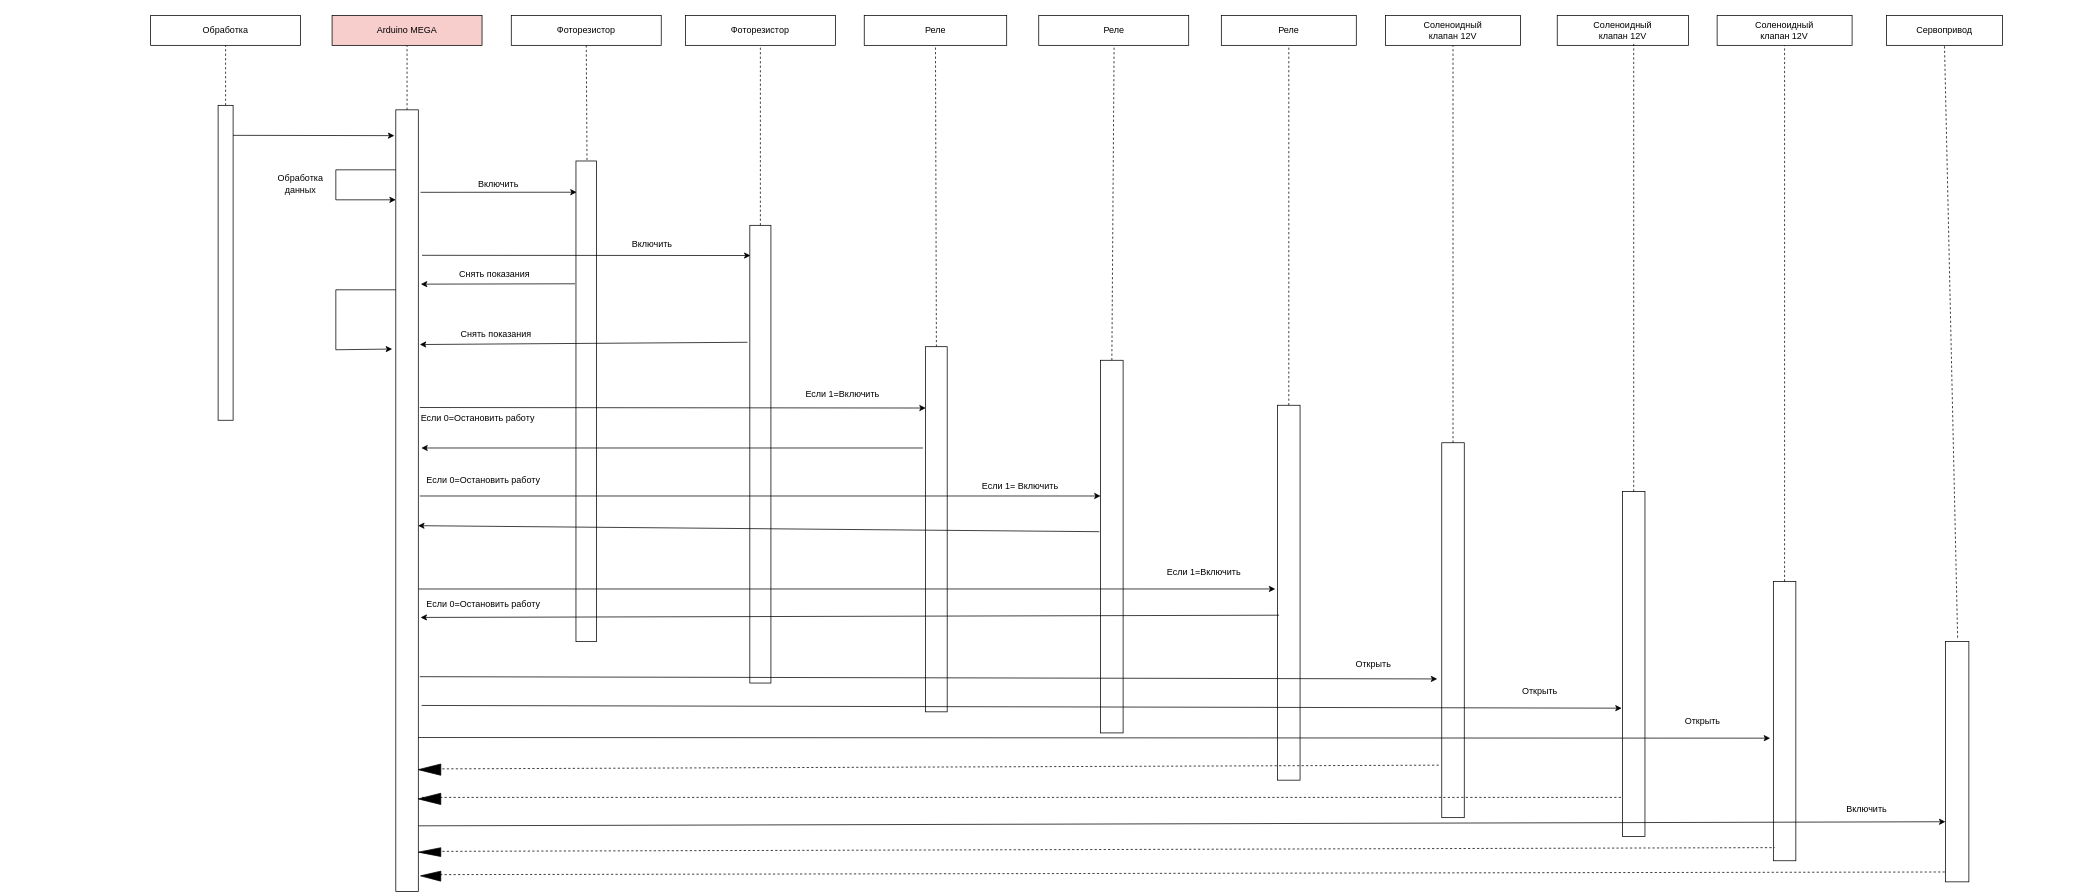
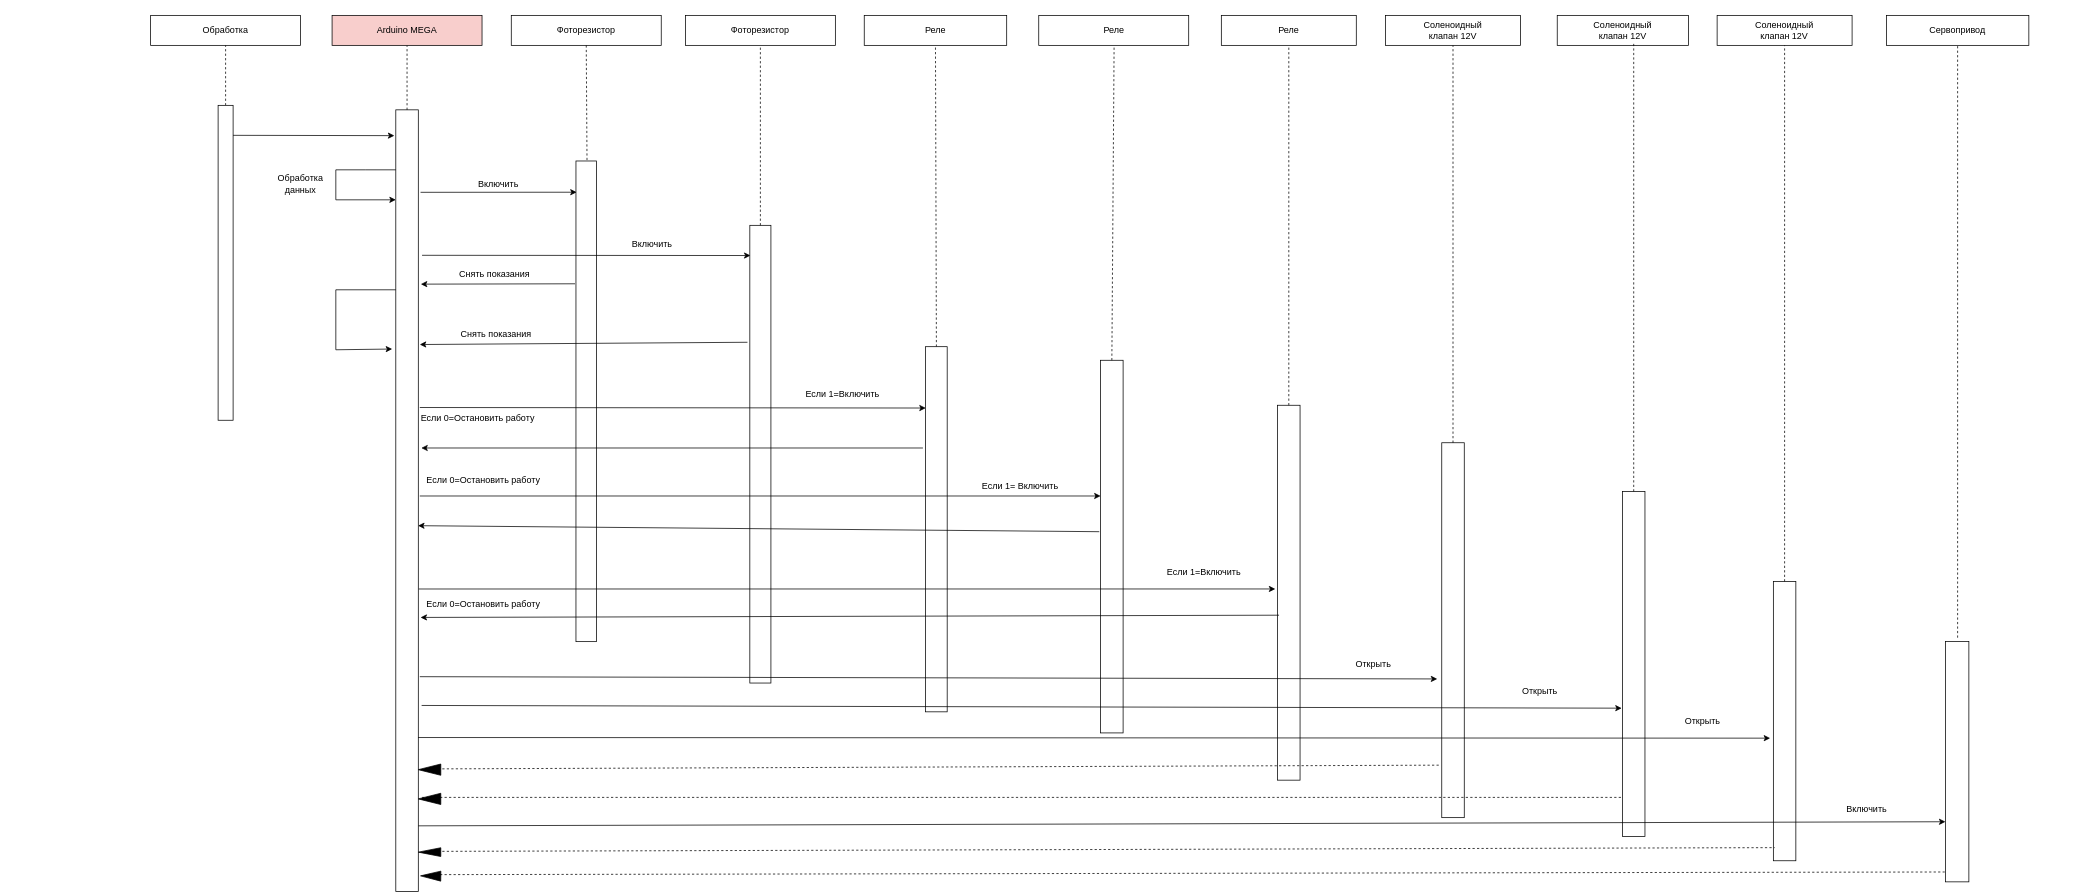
node "Сервопривод": size 116x30 -> 143x30
